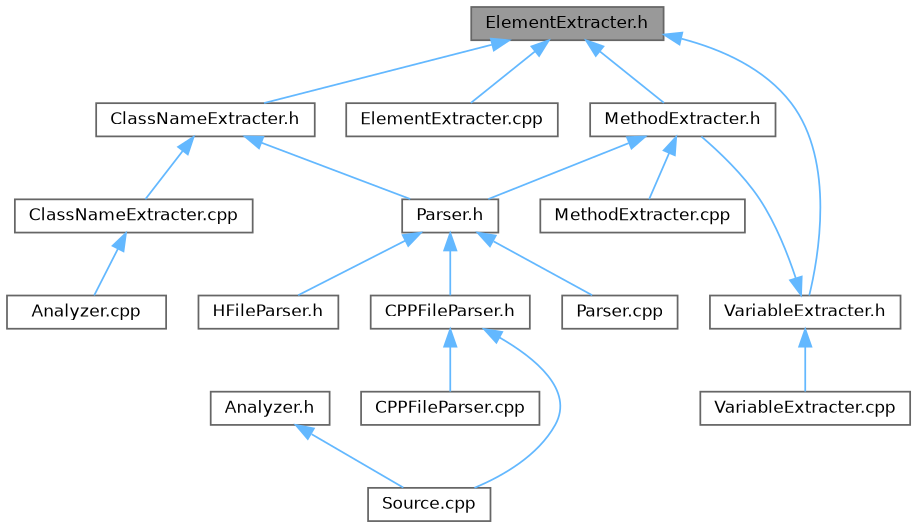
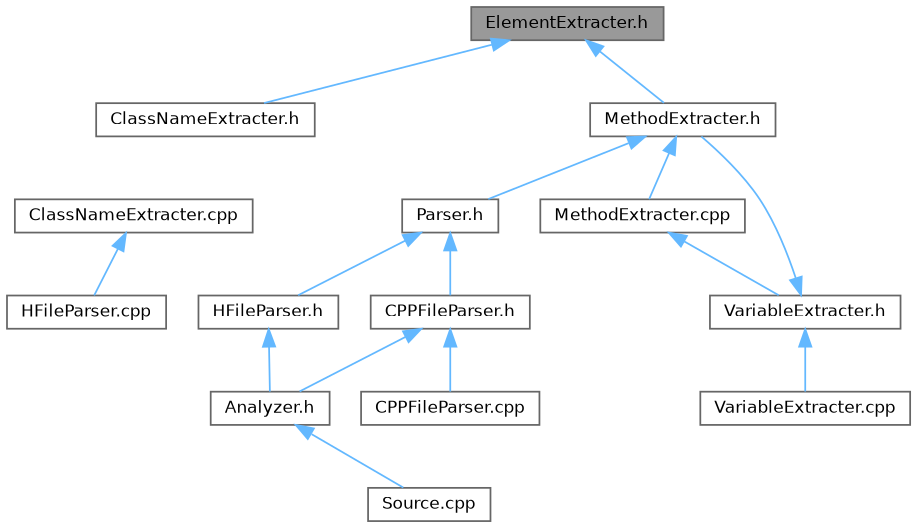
node "ElementExtracter.cpp": removed
edge "VariableExtracter.h" -> "ElementExtracter.h": now "VariableExtracter.h" -> "MethodExtracter.cpp"
edge "Parser.h" -> "ClassNameExtracter.h": removed
edge "ClassNameExtracter.cpp" -> "ClassNameExtracter.h": removed
node "Analyzer.cpp": label "Analyzer.cpp" -> "HFileParser.cpp"
node "Parser.cpp": removed
edge "Analyzer.h" -> "HFileParser.h": added
edge "Source.cpp" -> "CPPFileParser.h": now "Analyzer.h" -> "CPPFileParser.h"
